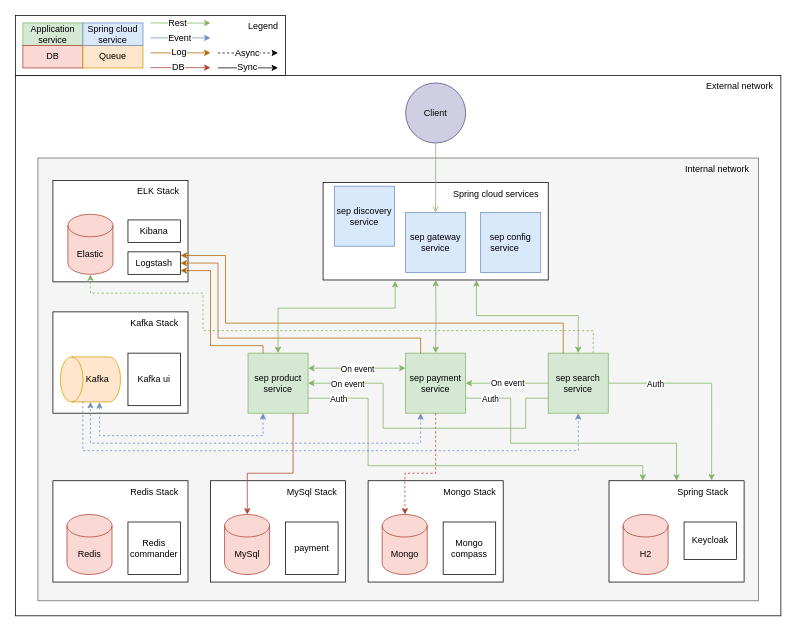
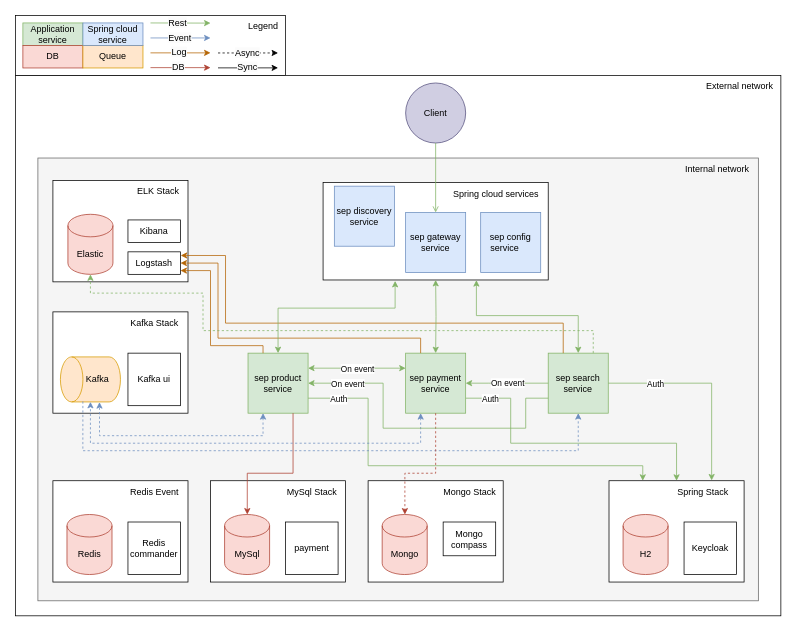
node "Redis Stack": label "Redis Stack" -> "Redis Event"
node "Keycloak": size 53x38 -> 53x53
node "Mongo compass": size 53x53 -> 53x34
